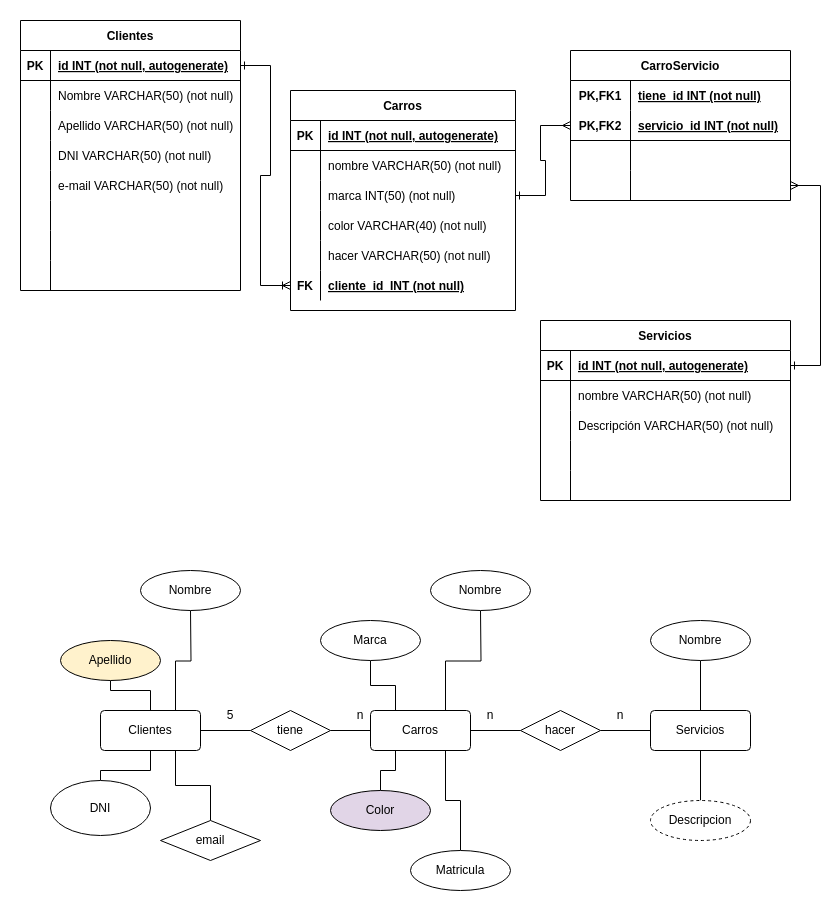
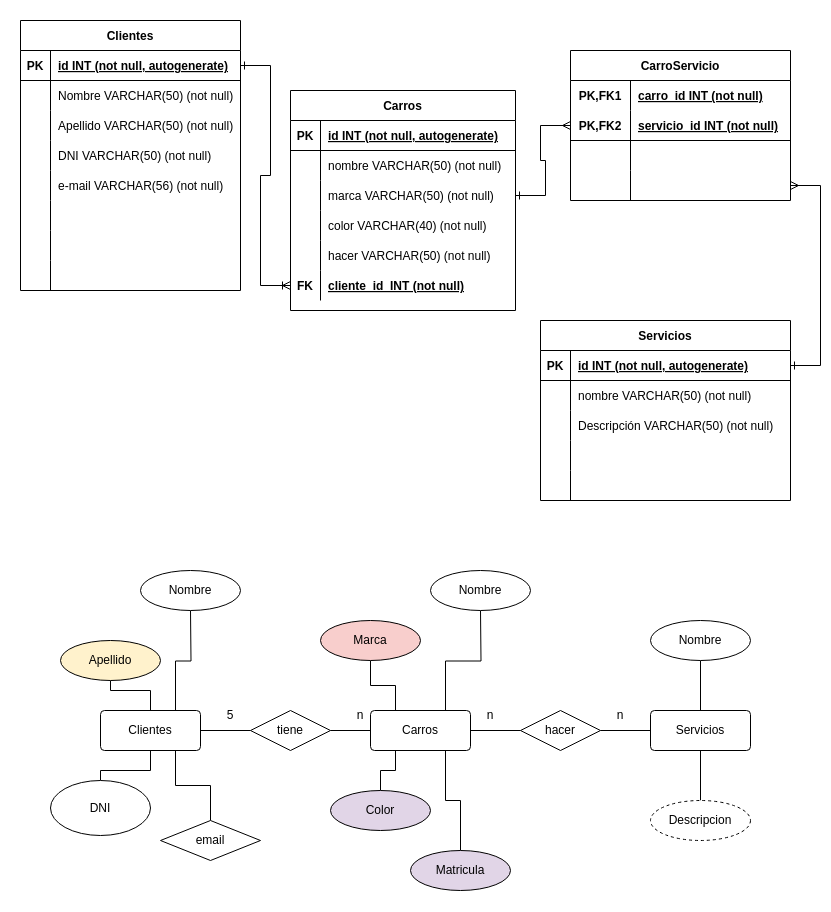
node "tiene_id INT (not null)": label "tiene_id INT (not null)" -> "carro_id INT (not null)"
node "e-mail VARCHAR(50) (not null)": label "e-mail VARCHAR(50) (not null)" -> "e-mail VARCHAR(56) (not null)"
node "marca INT(50) (not null)": label "marca INT(50) (not null)" -> "marca VARCHAR(50) (not null)"
node "Marca": fillcolor #ffffff -> #f8cecc
node "Matricula": fillcolor #ffffff -> #e1d5e7
